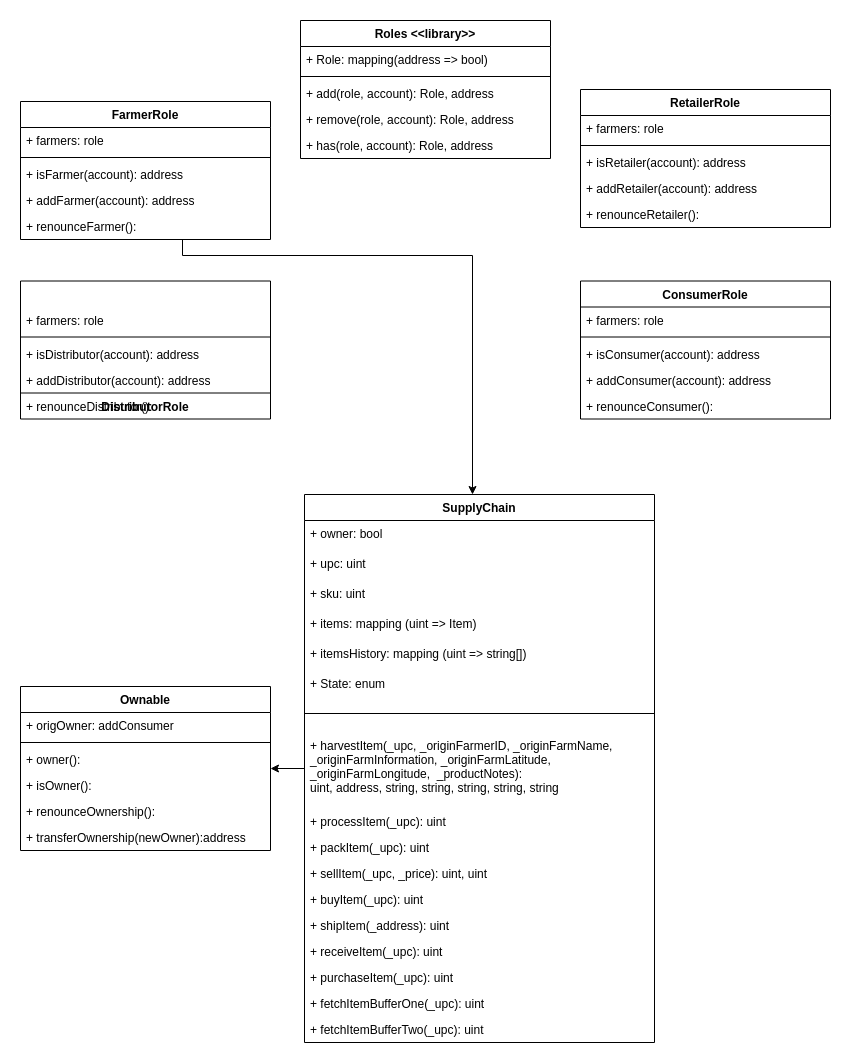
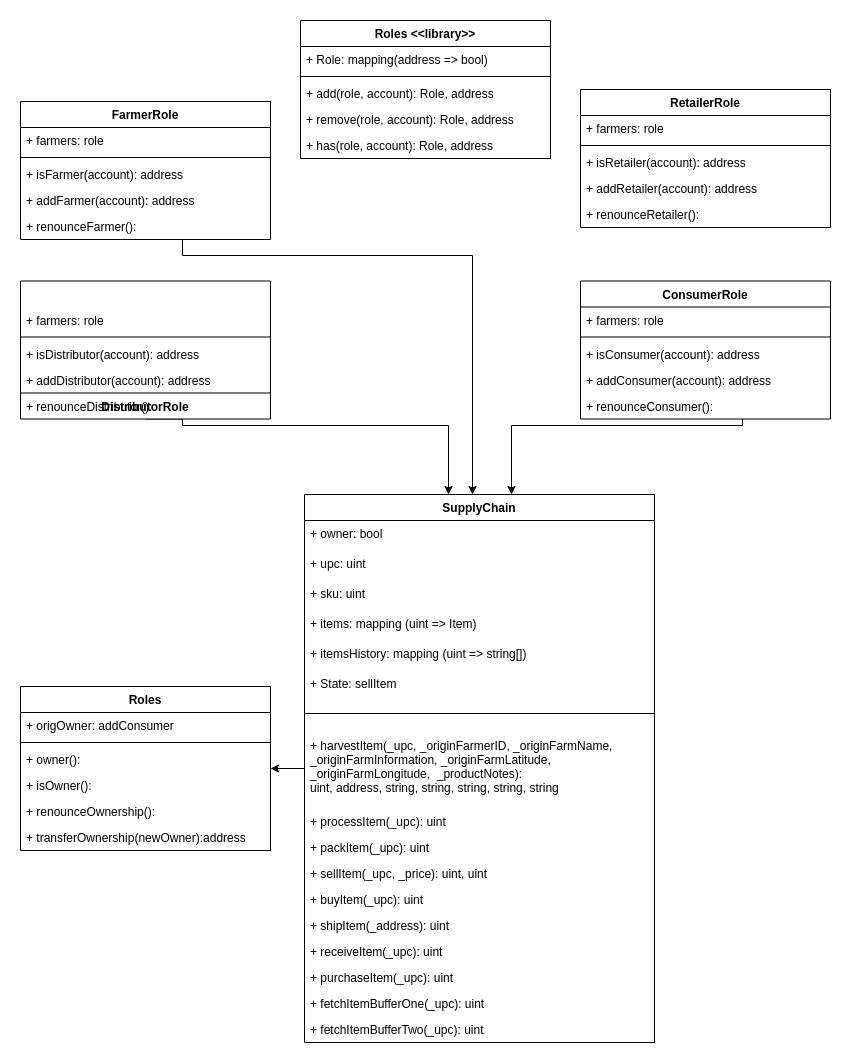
edge "DistributorRole" -> "SupplyChain": added
edge "ConsumerRole" -> "SupplyChain": added
node "+ State: enum": label "+ State: enum" -> "+ State: sellItem"
node "Ownable": label "Ownable" -> "Roles"
